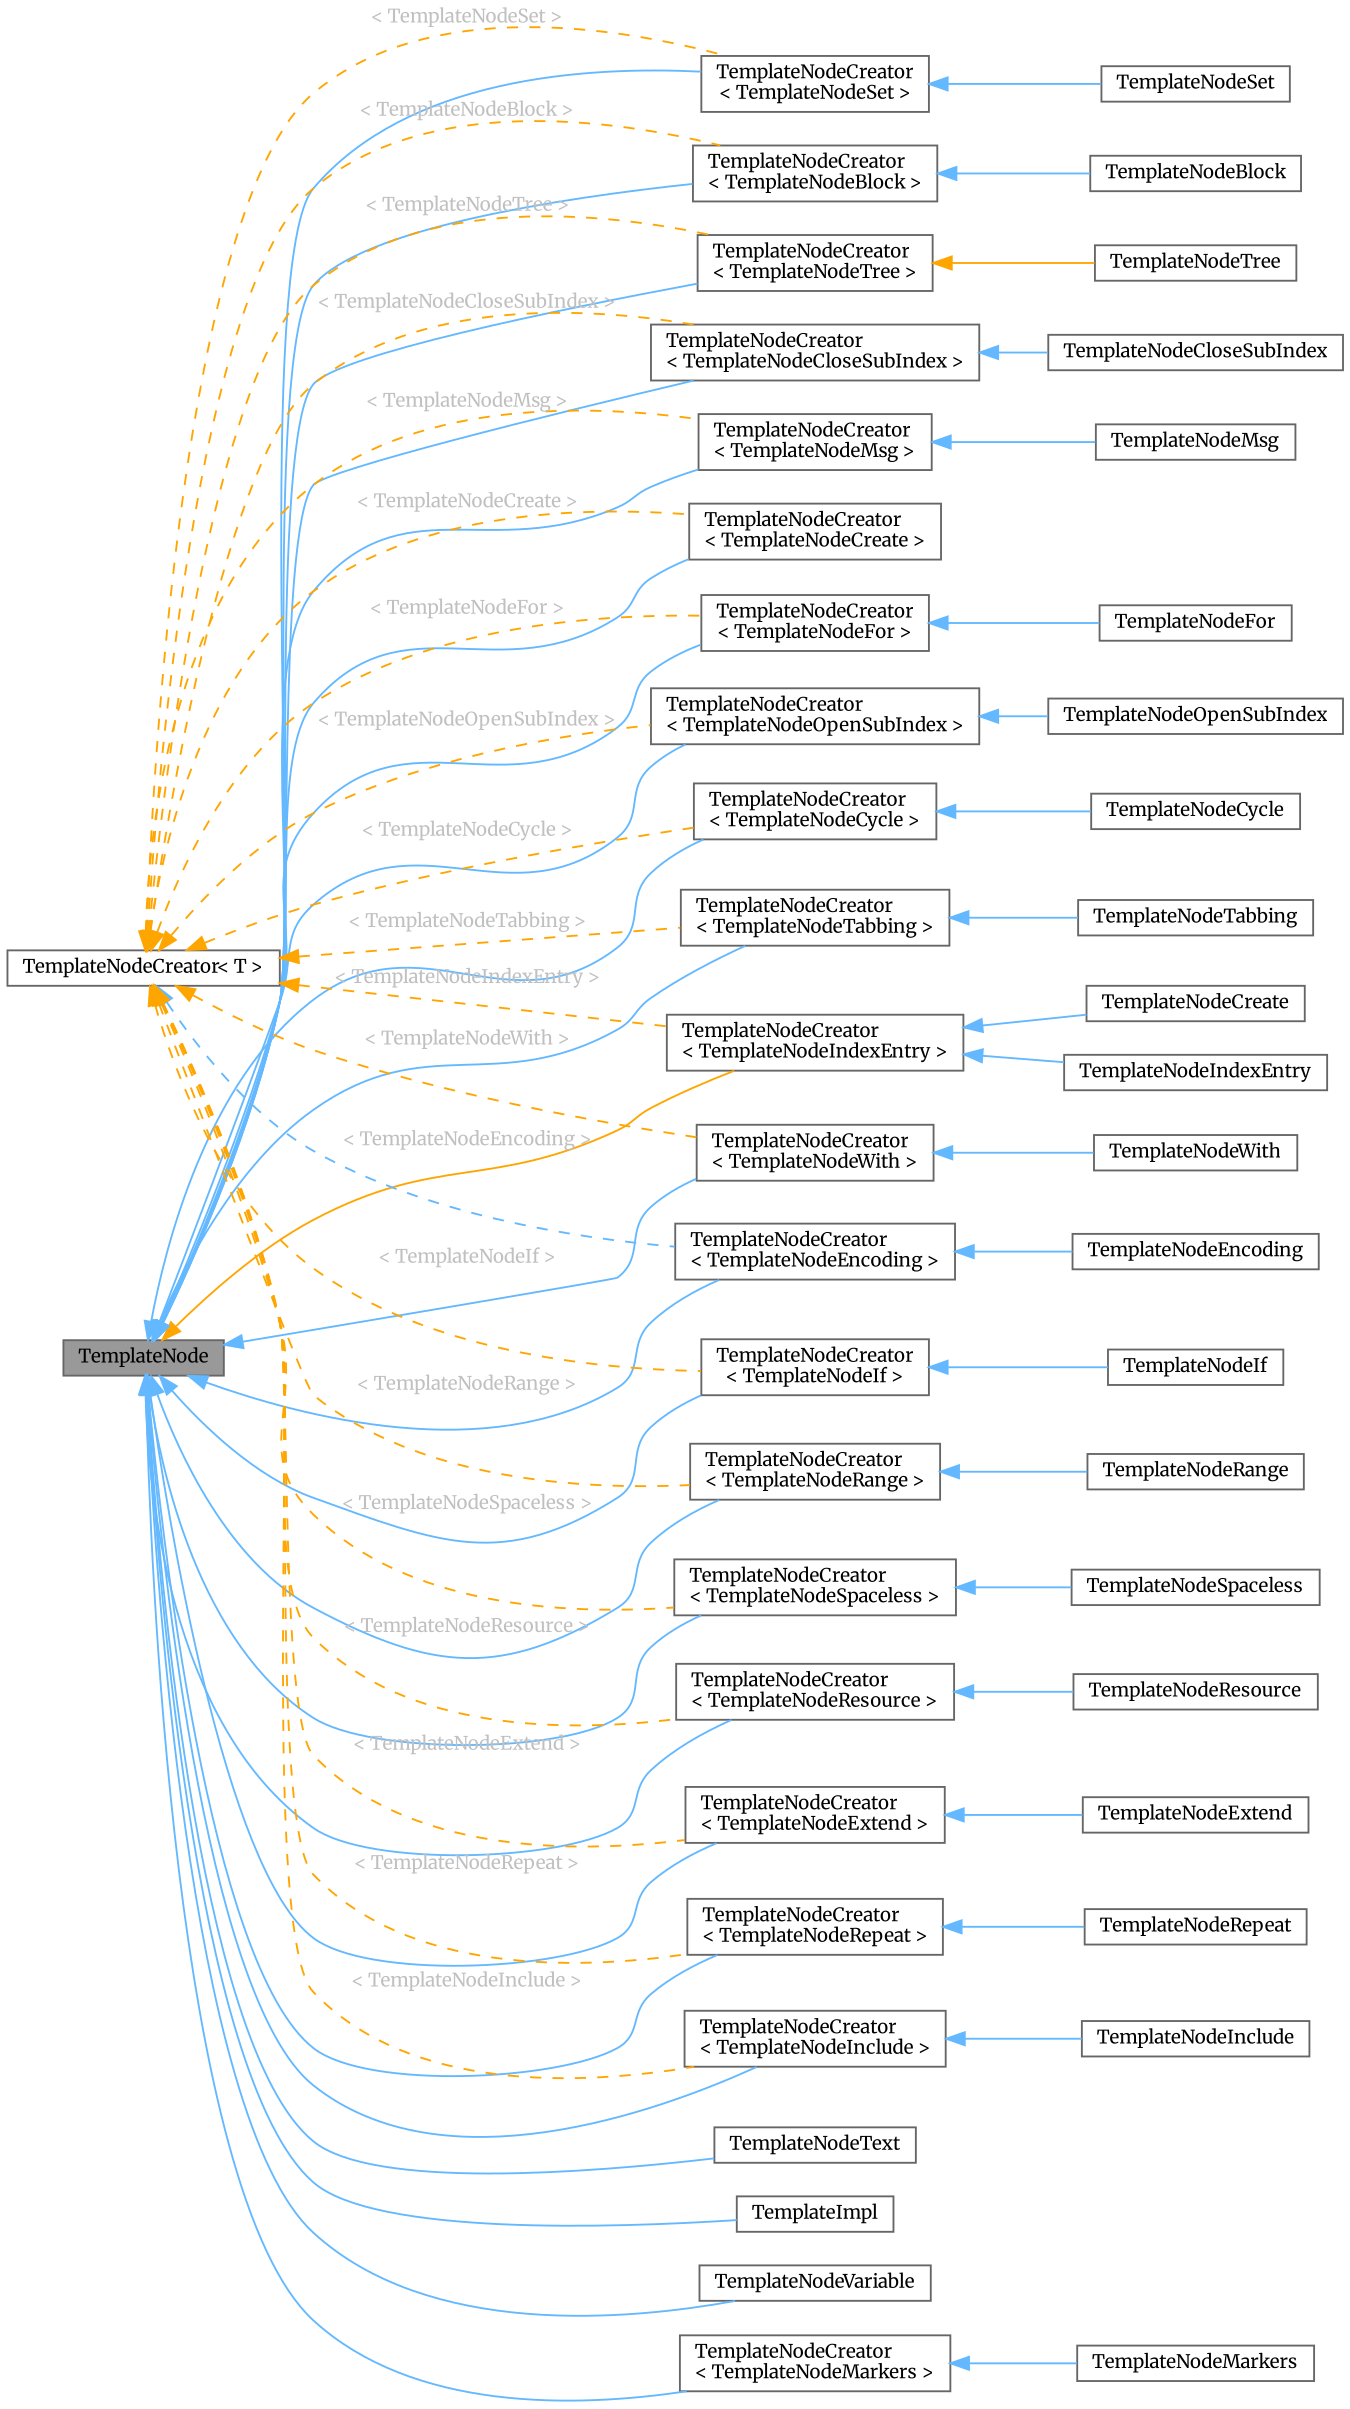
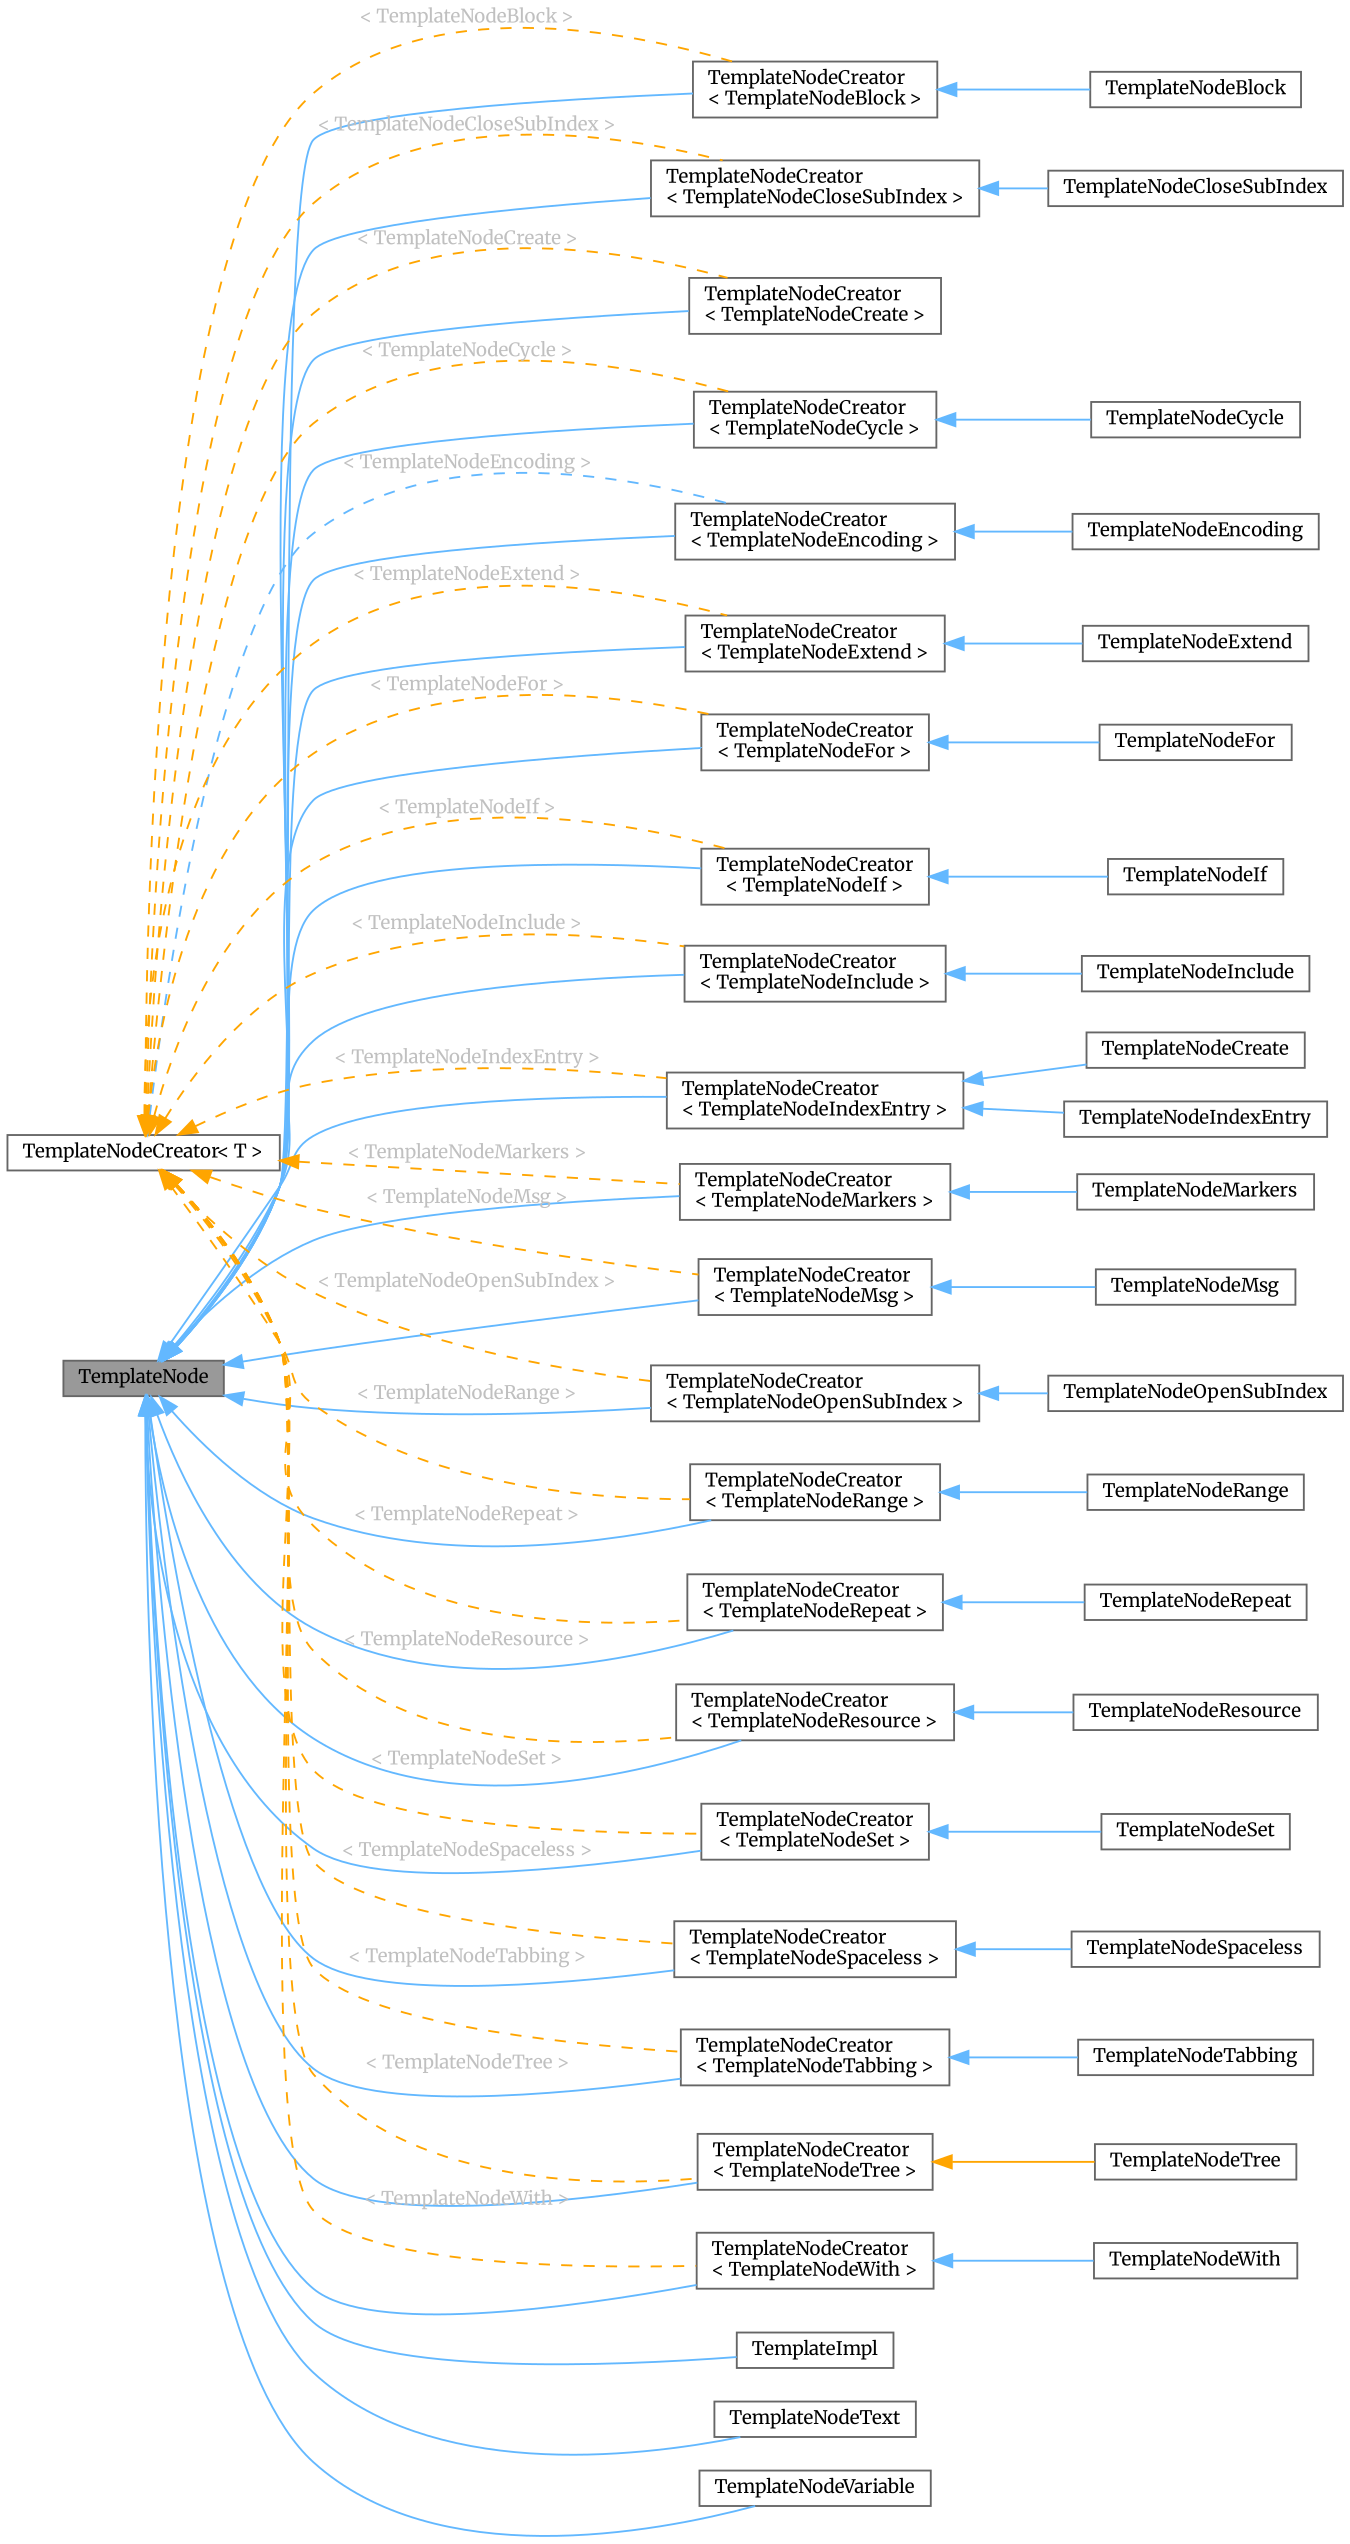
edge "TemplateNodeCreator < TemplateNodeMarkers >" -> "TemplateNodeCreator< T >": added, label "< TemplateNodeMarkers >"
edge "TemplateNodeCreator < TemplateNodeIndexEntry >" -> "TemplateNode": color orange -> steelblue1
